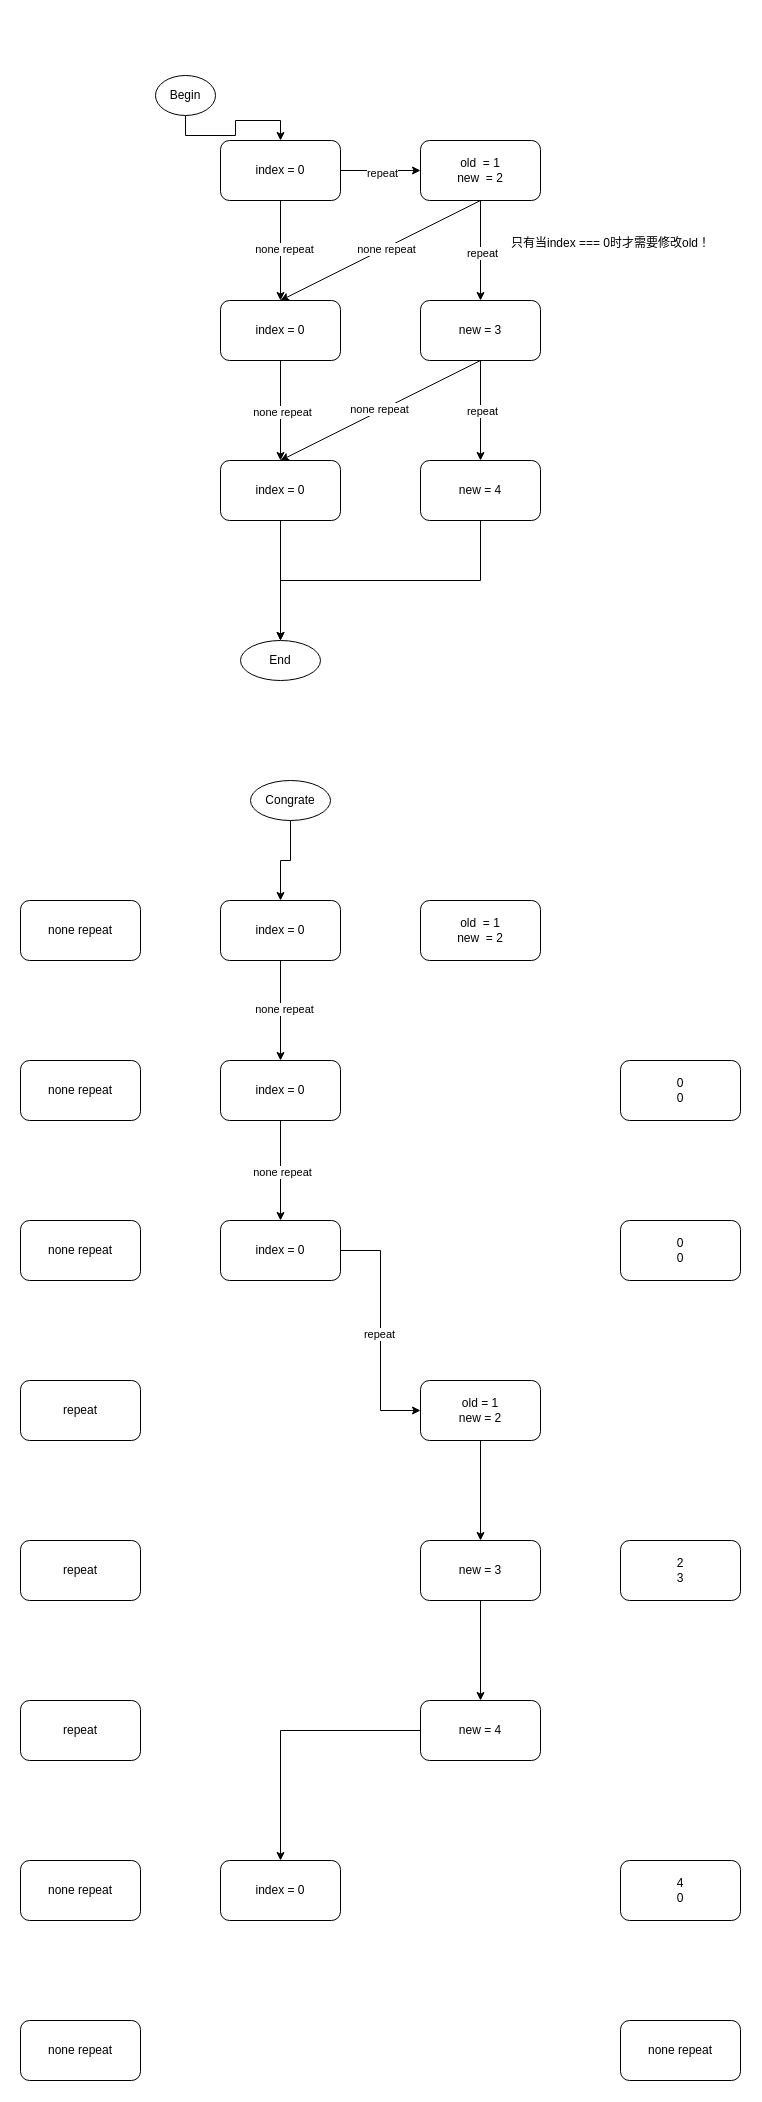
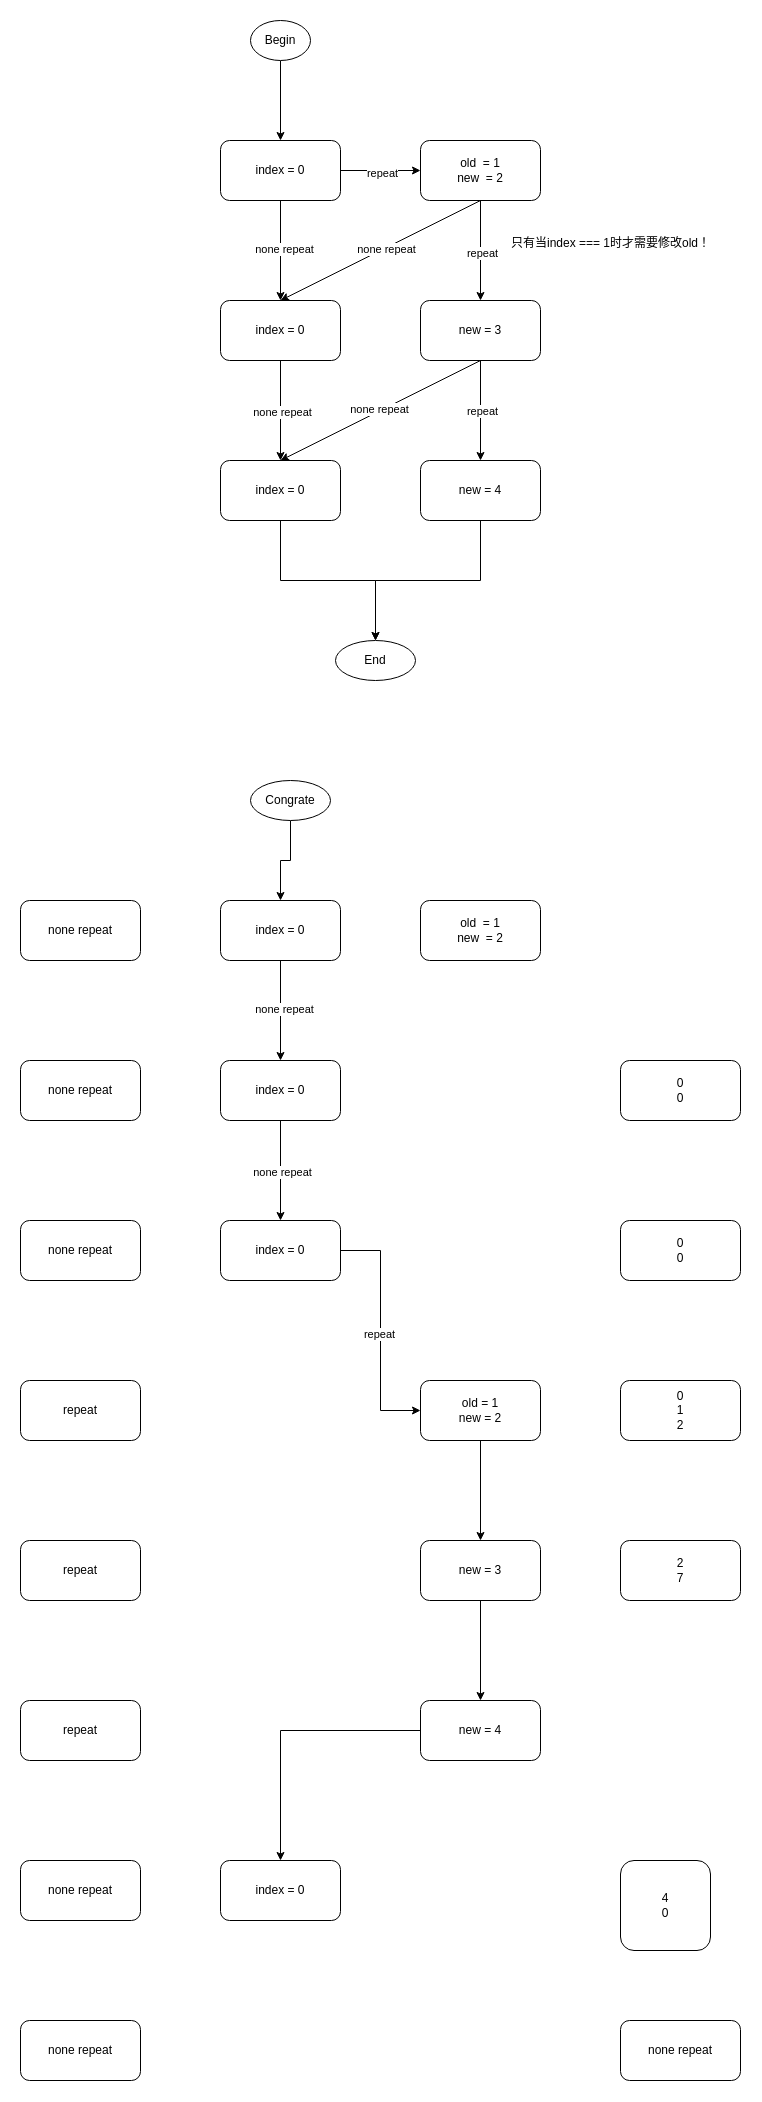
node "Begin": moved (186, 96) -> (281, 41)
node "只有当index === 0时才需要修改old！": label "只有当index === 0时才需要修改old！" -> "只有当index === 1时才需要修改old！"
node "End": moved (281, 661) -> (376, 661)
node "0 1 2": added
node "2 3": label "2 3" -> "2 7"
node "4 0": size 120x60 -> 90x90
